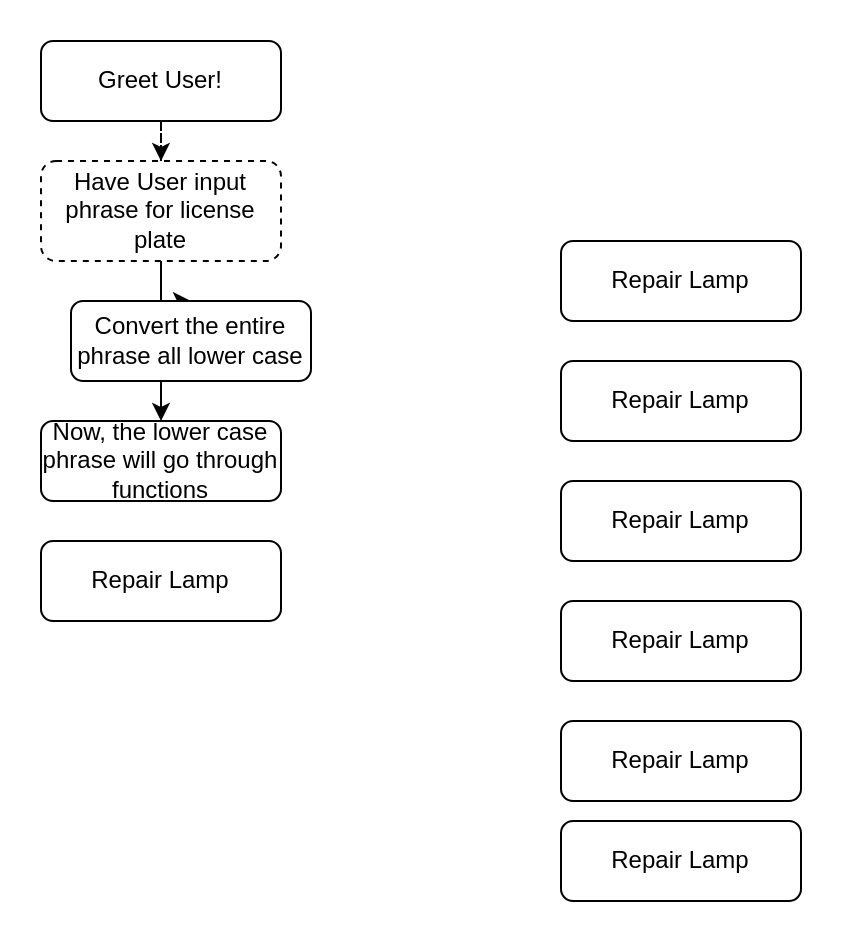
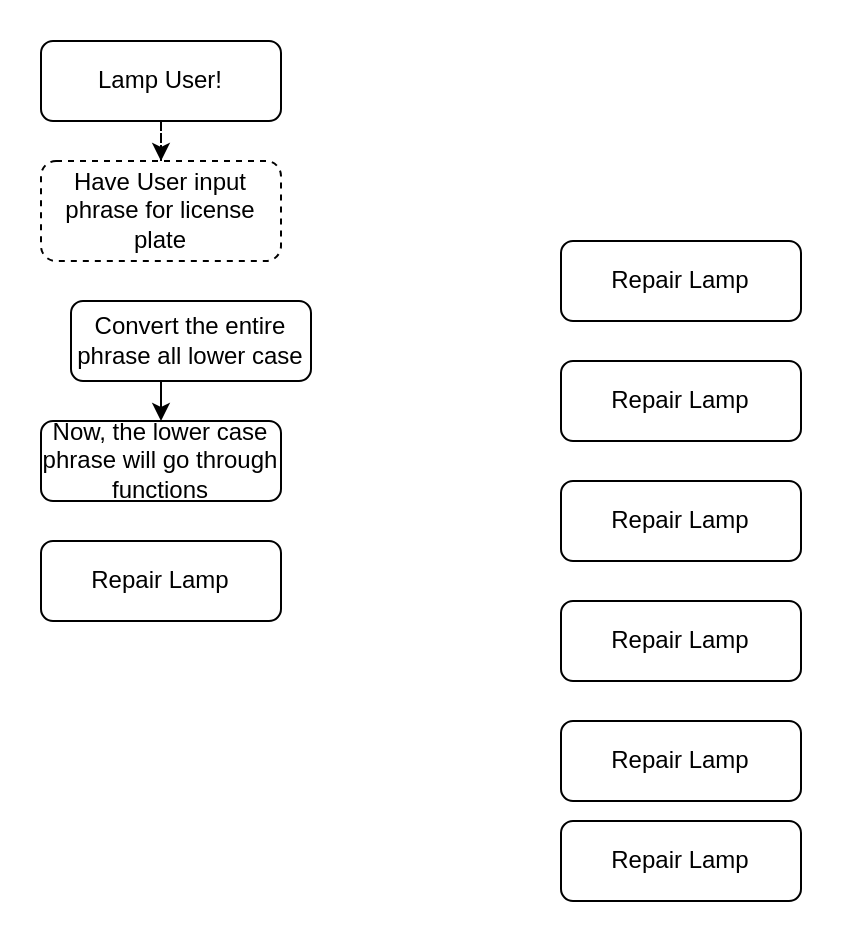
node "Greet User!": label "Greet User!" -> "Lamp User!"
edge "Have User input phrase for license plate" -> "Convert the entire phrase all lower case": removed
